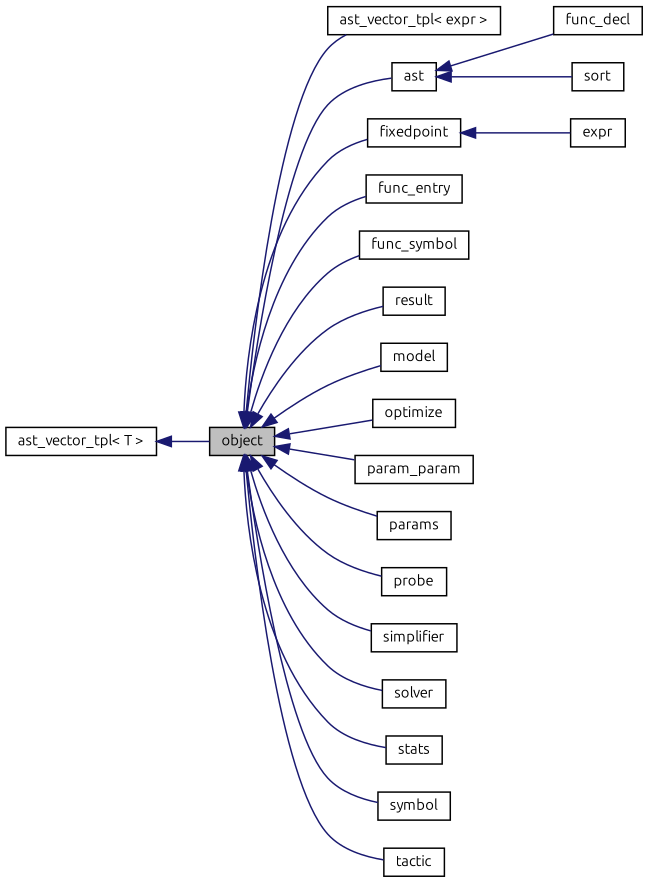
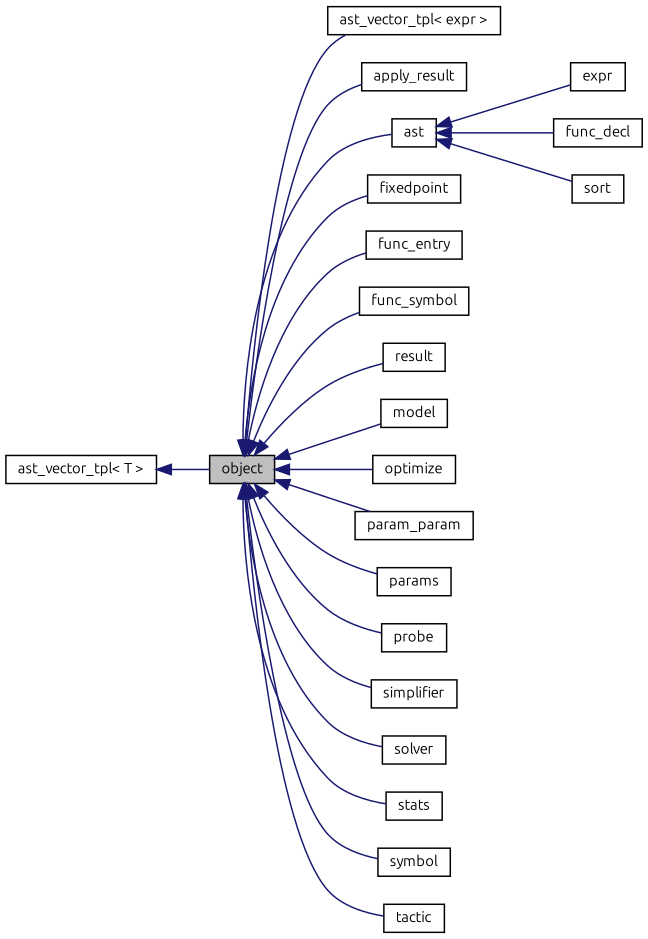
node "apply_result": added
edge "expr" -> "fixedpoint": now "expr" -> "ast"
